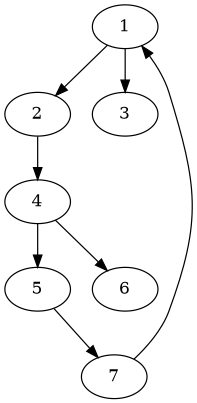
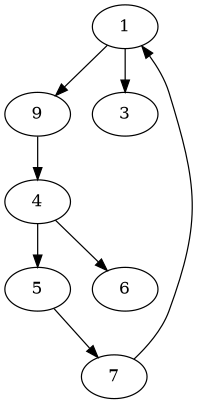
node "2": label "2" -> "9"
